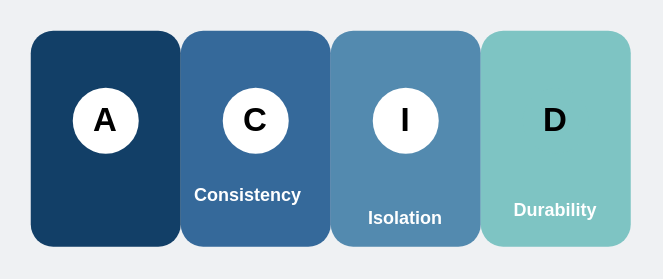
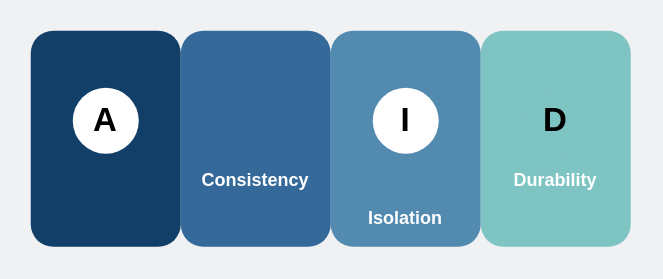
node "C": removed
node "Consistency": moved (248, 195) -> (256, 180)
node "Durability": moved (556, 210) -> (556, 180)
